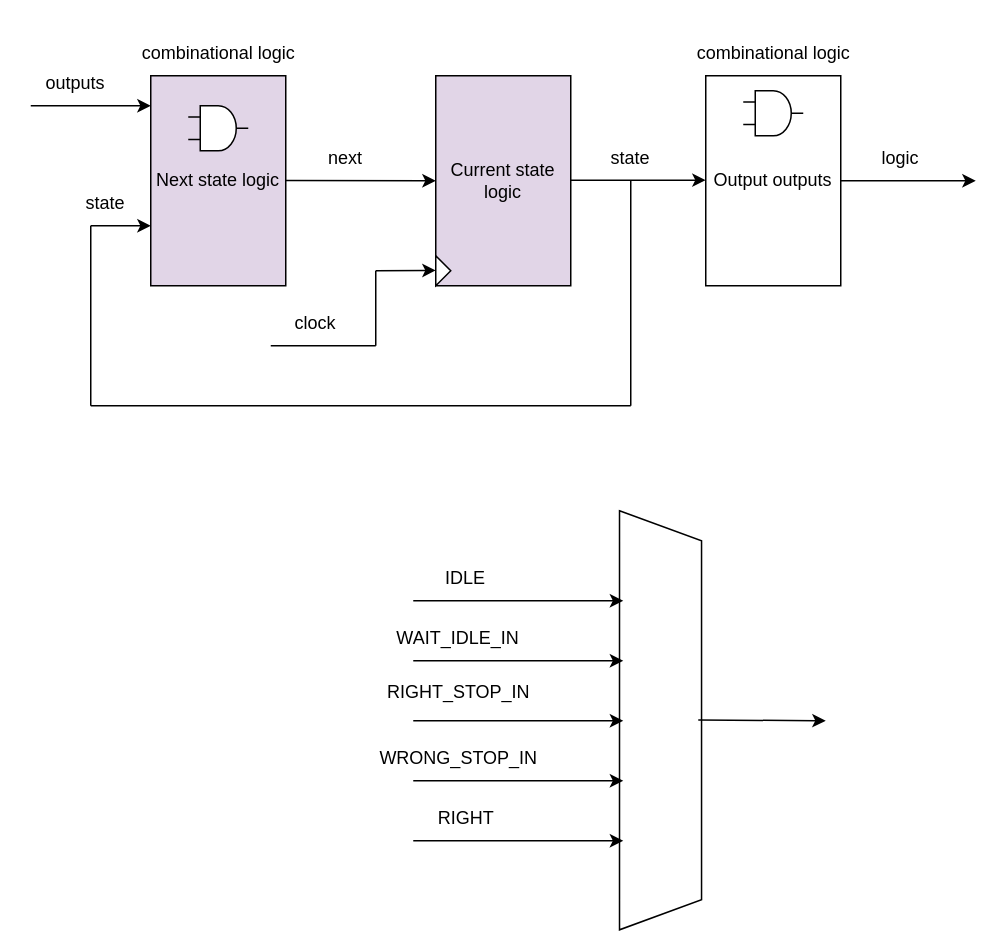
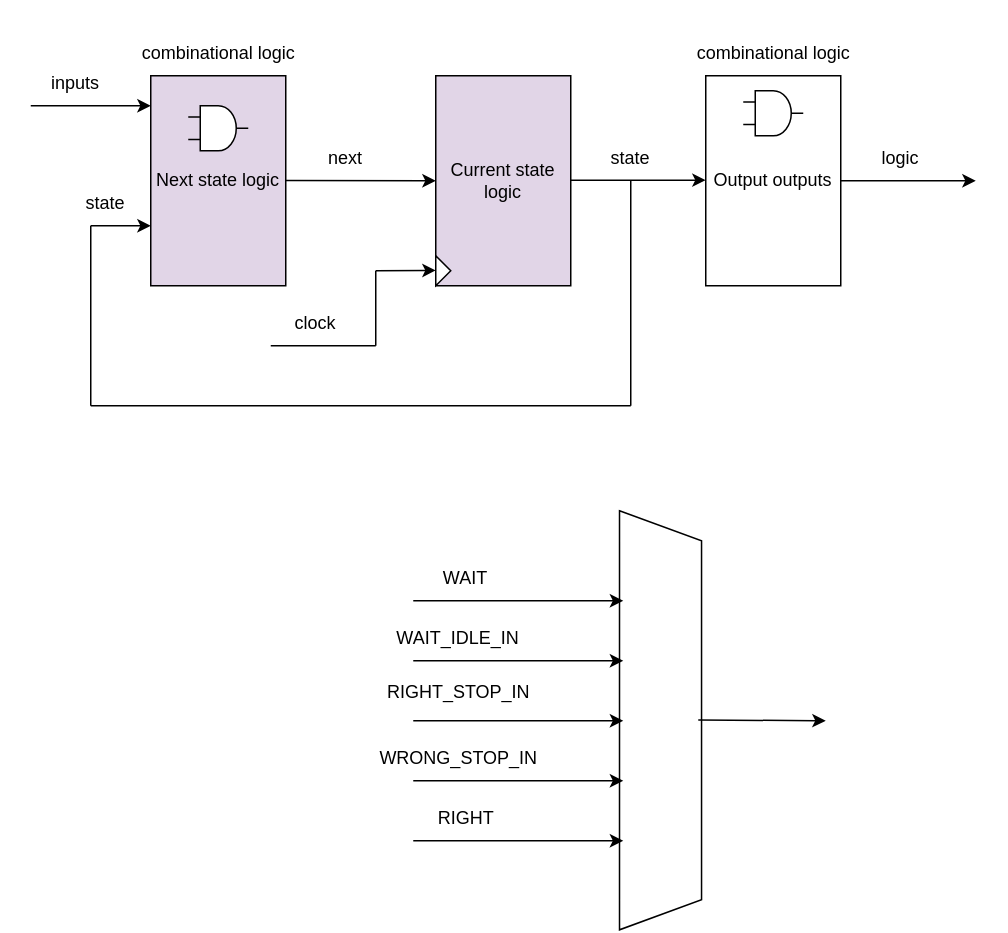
node "outputs": label "outputs" -> "inputs"
node "IDLE": label "IDLE" -> "WAIT"
